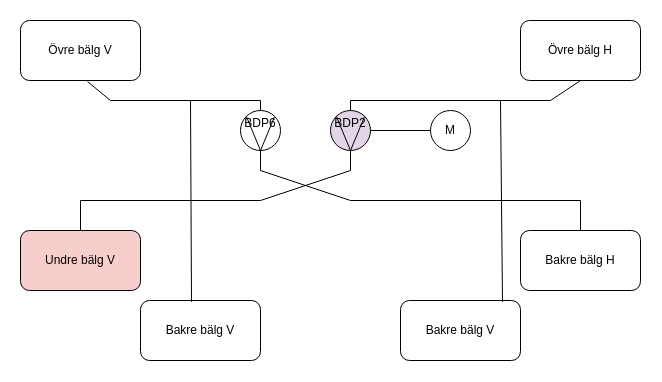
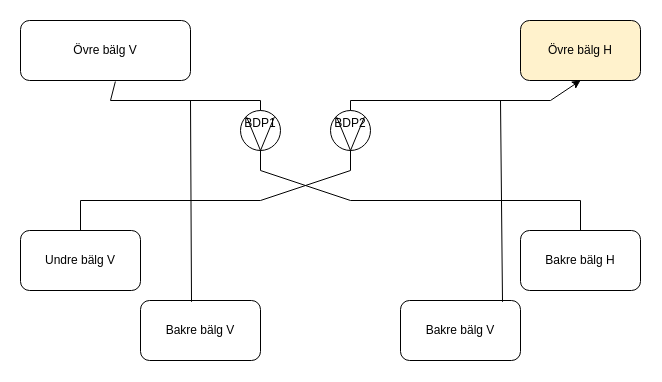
node "Övre bälg V": size 120x60 -> 170x60
node "Övre bälg H": fillcolor #ffffff -> #fff2cc
edge "Övre bälg H" -- "BDP2": arrowhead none -> classic
node "BDP6": label "BDP6" -> "BDP1"
node "BDP2": fillcolor #e1d5e7 -> #ffffff
edge "BDP2" -- "M": removed
node "M": removed
node "Undre bälg V": fillcolor #f8cecc -> #ffffff
